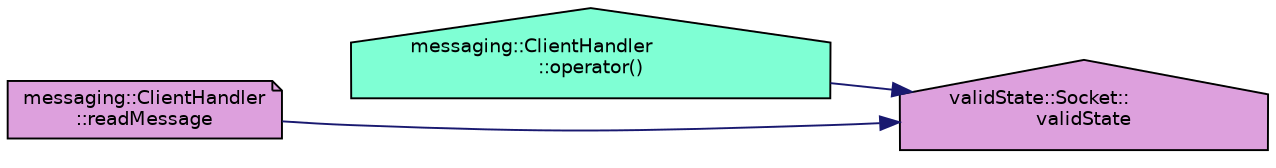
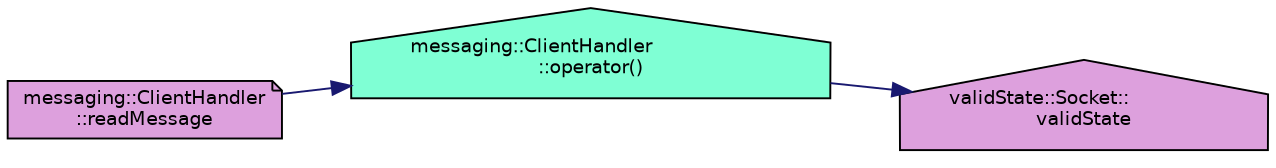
edge "messaging::ClientHandler ::readMessage" -> "validState::Socket:: validState": now "messaging::ClientHandler ::readMessage" -> "messaging::ClientHandler ::operator()"
